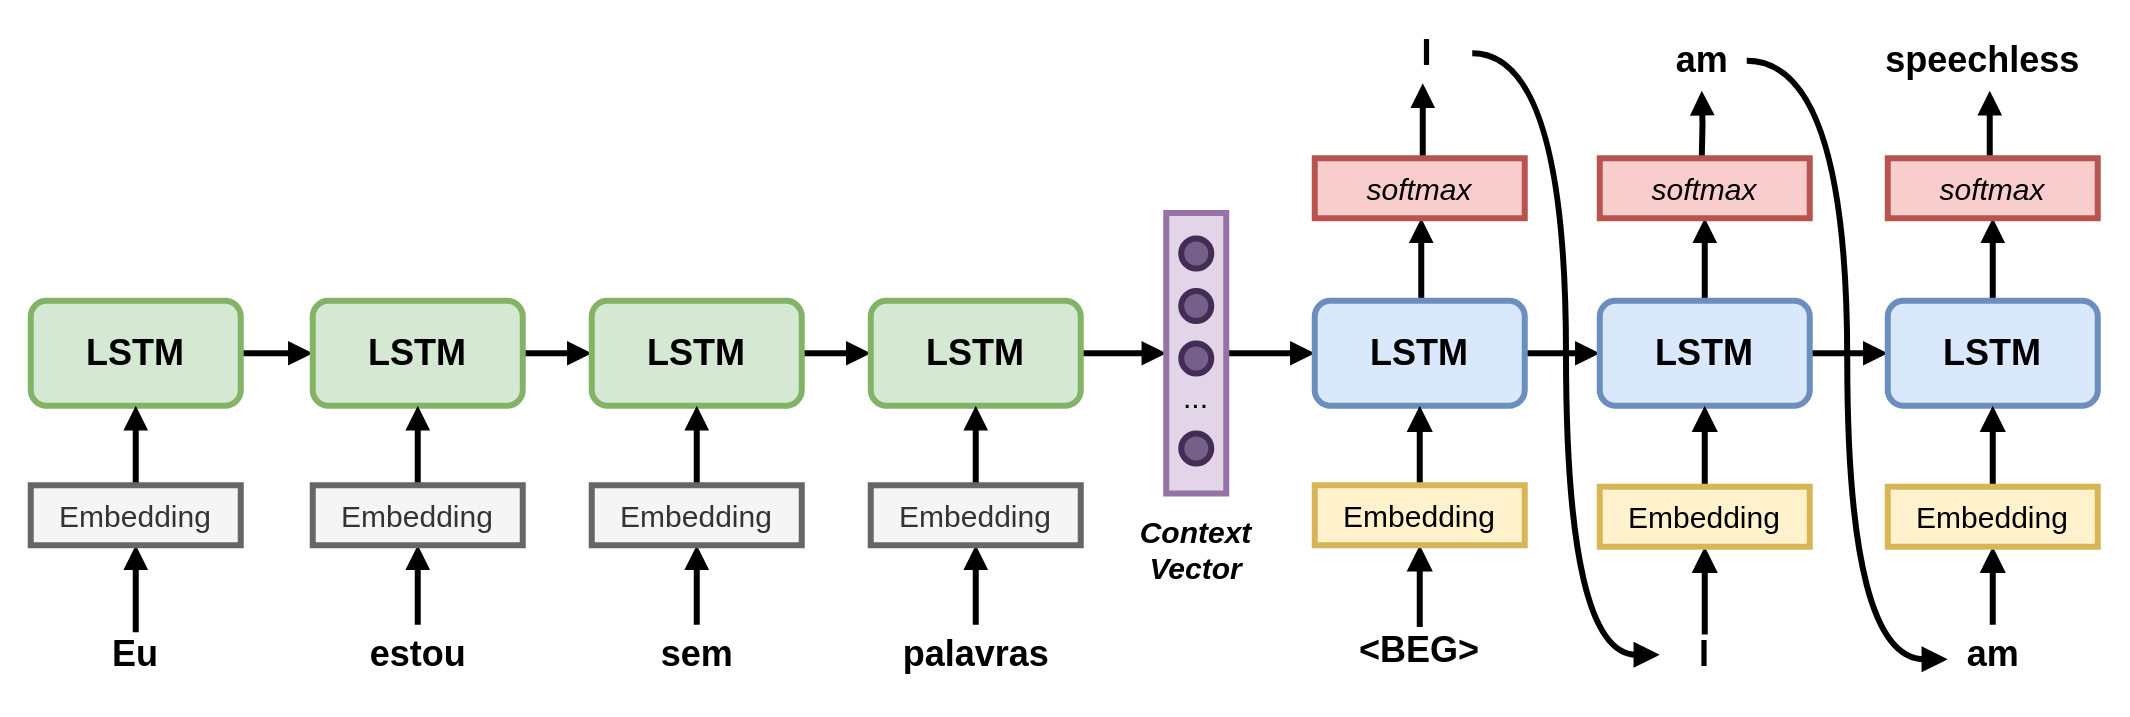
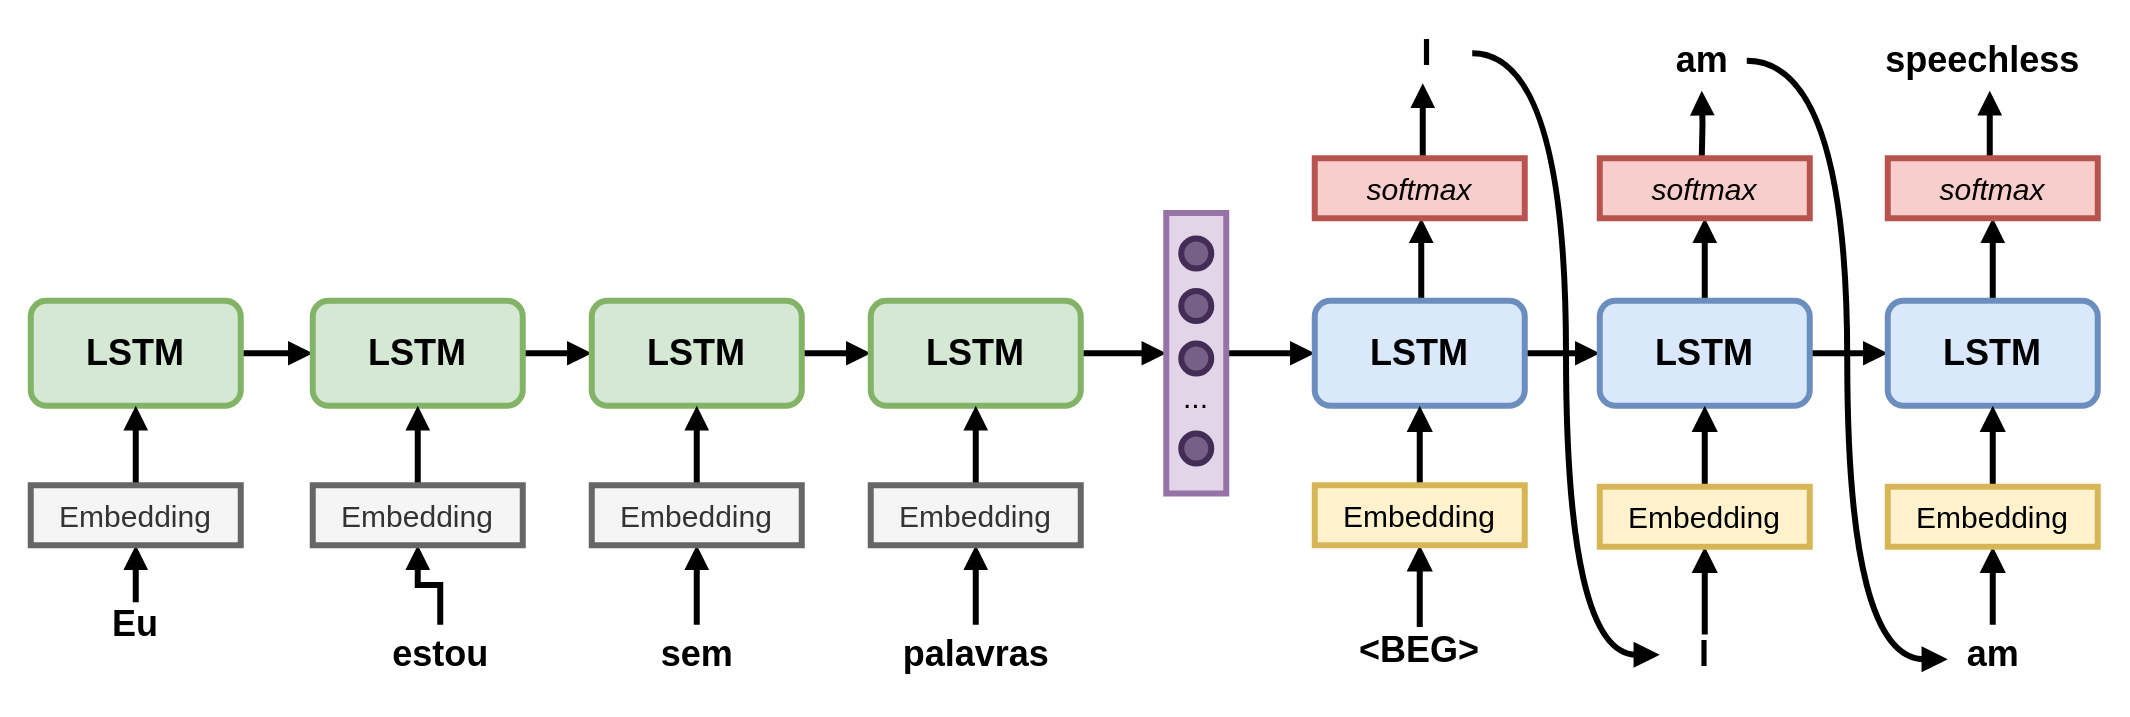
node "Context Vector": removed
node "Eu": moved (136, 655) -> (136, 625)
node "estou": moved (418, 655) -> (440, 655)
